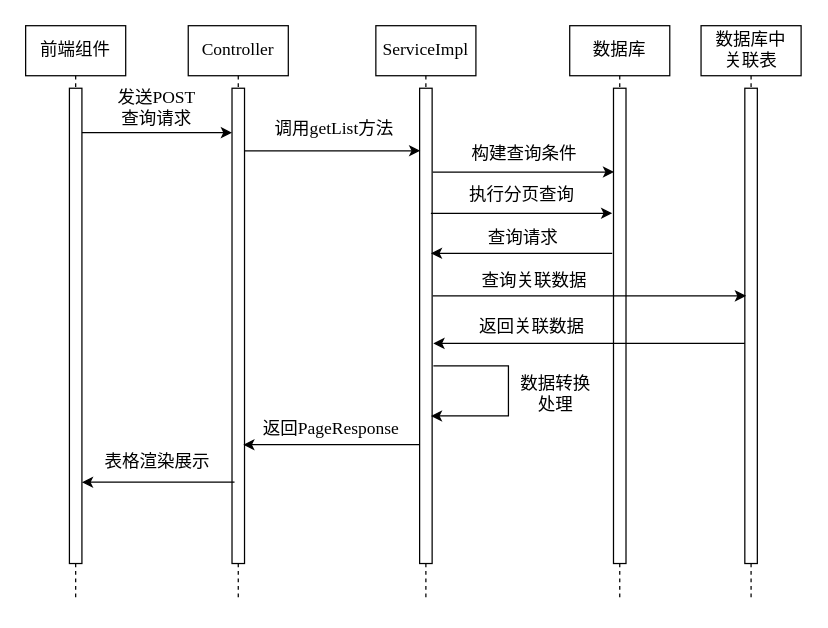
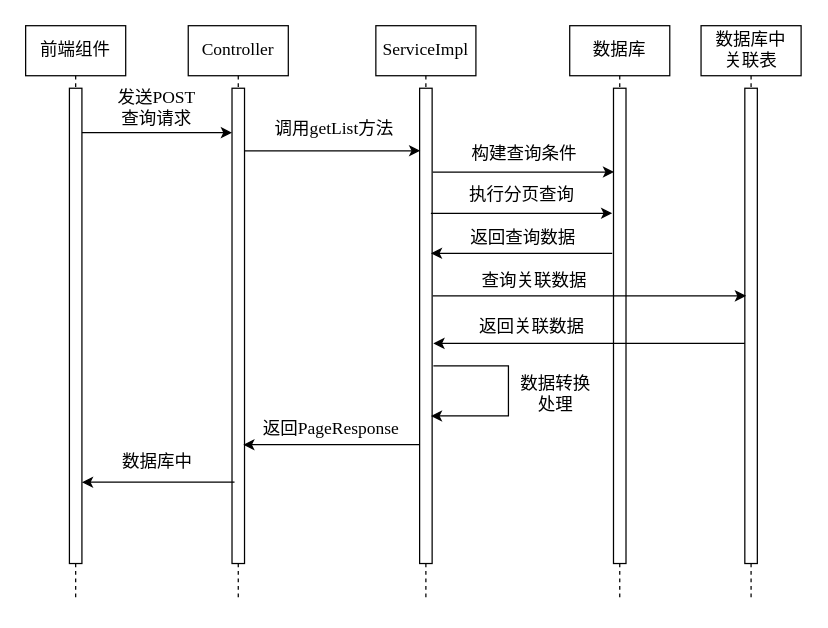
node "查询请求": label "查询请求" -> "返回查询数据"
node "表格渲染展示": label "表格渲染展示" -> "数据库中"
